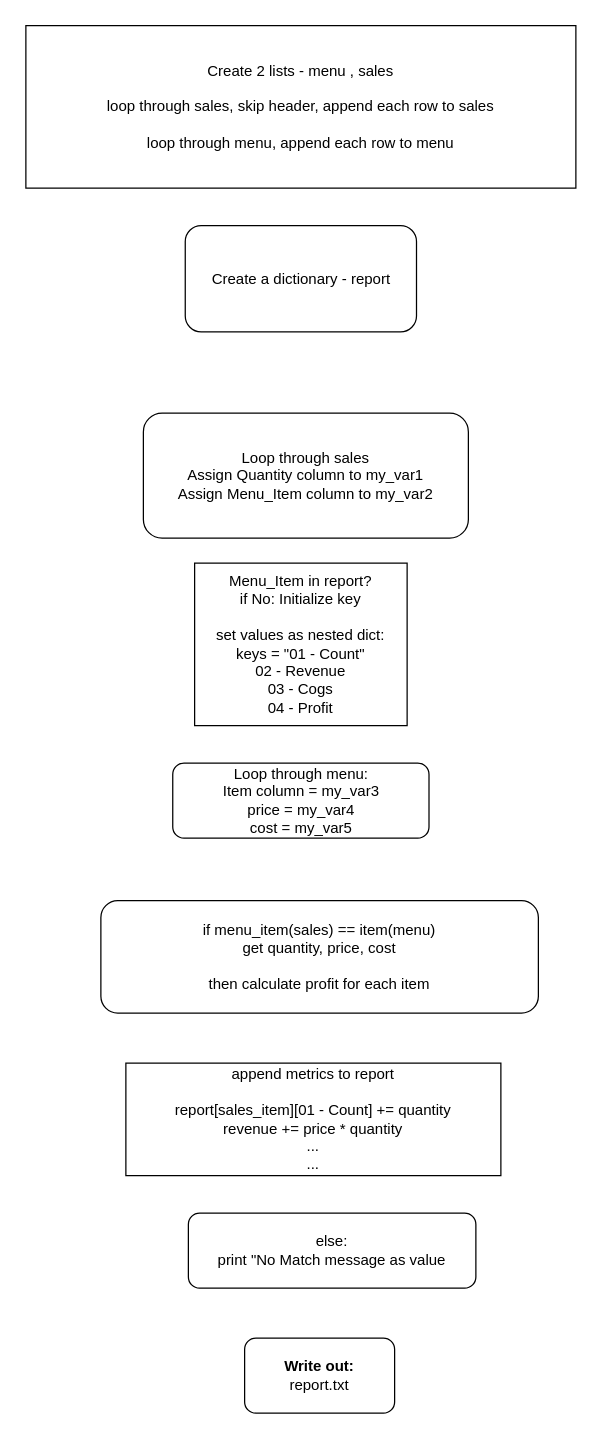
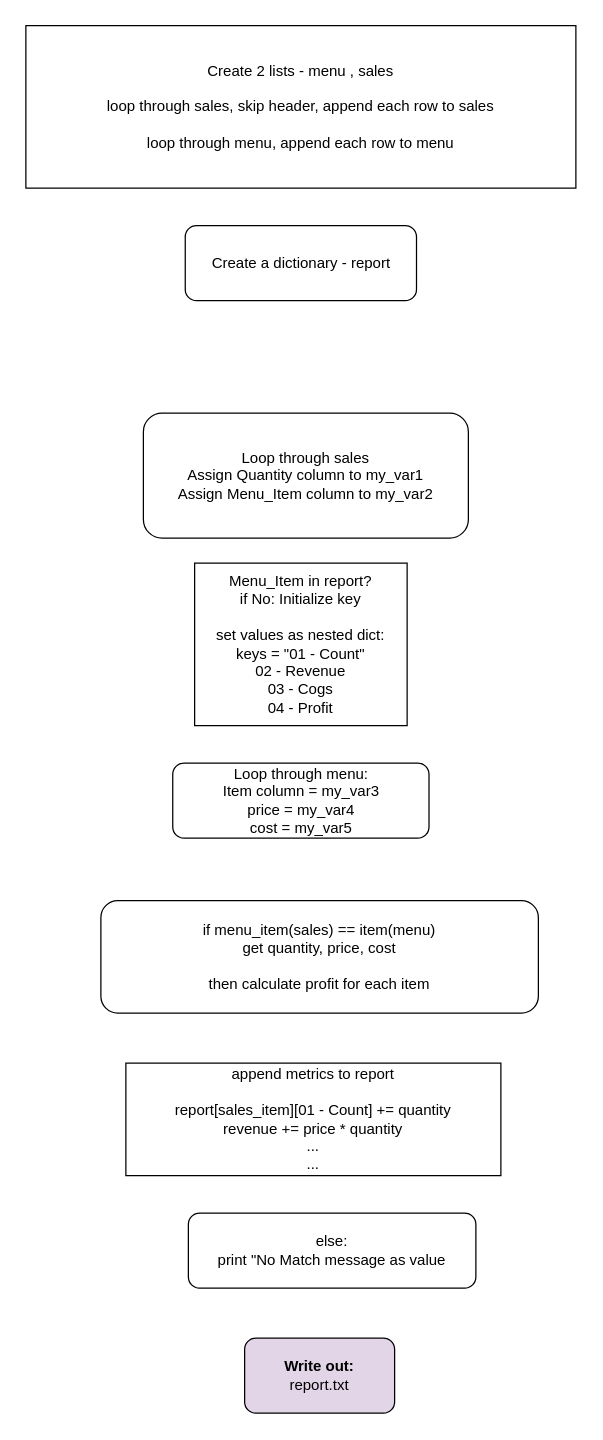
node "Create a dictionary - report": size 231x106 -> 231x75
node "Write out: report.txt": fillcolor #ffffff -> #e1d5e7
